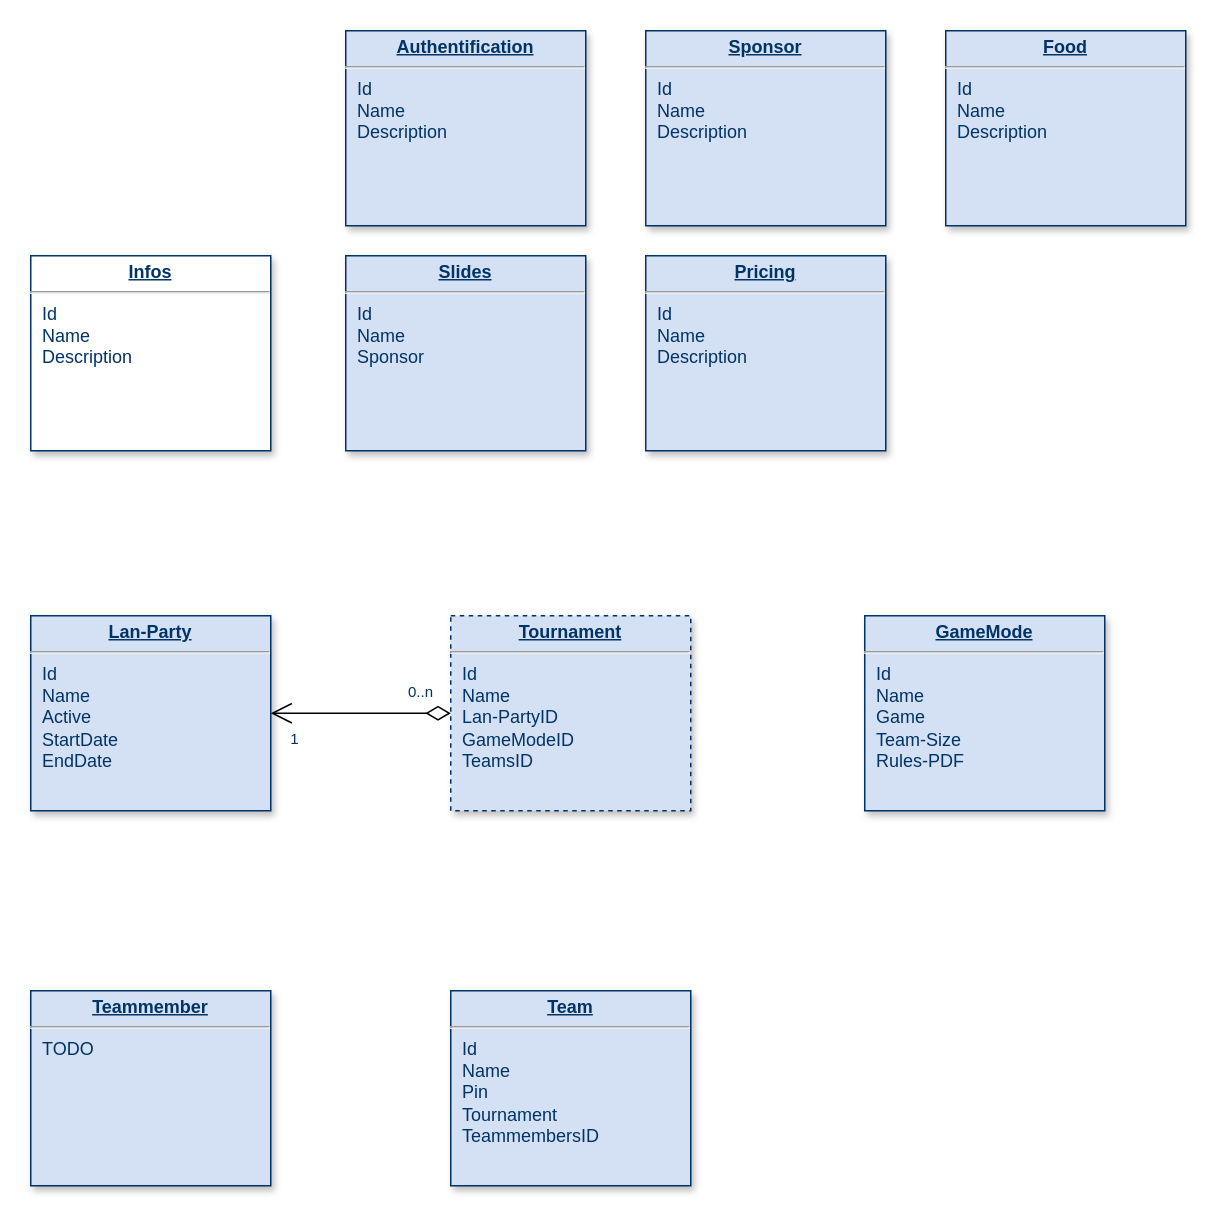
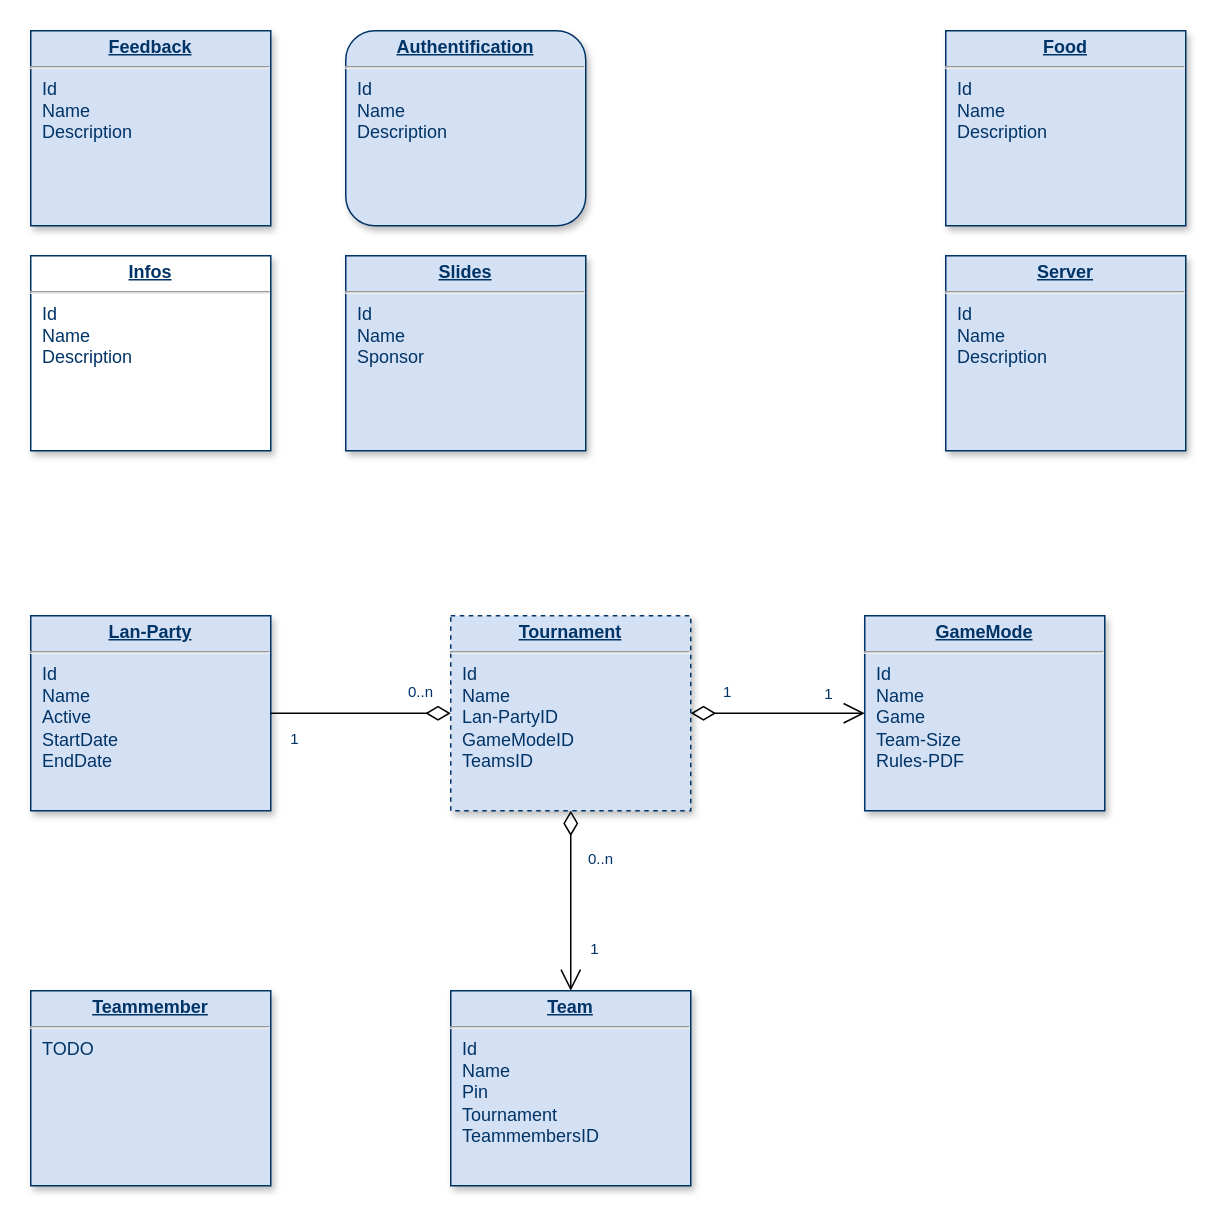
node "Feedback Id Name Description": added
node "Authentification Id Name Description": shape rectangle -> rounded rectangle
node "Sponsor Id Name Description": removed
node "Pricing Id Name Description": removed
node "Server Id Name Description": added
edge "Lan-Party Id Name Active StartDate EndDate" -- "Tournament Id Name Lan-PartyID GameModeID TeamsID": arrowhead open -> none
edge "Tournament Id Name Lan-PartyID GameModeID TeamsID" -- "GameMode Id Name Game Team-Size Rules-PDF": added, labels "1", "1"
edge "Tournament Id Name Lan-PartyID GameModeID TeamsID" -- "Team Id Name Pin Tournament TeammembersID": added, labels "0..n", "1"
